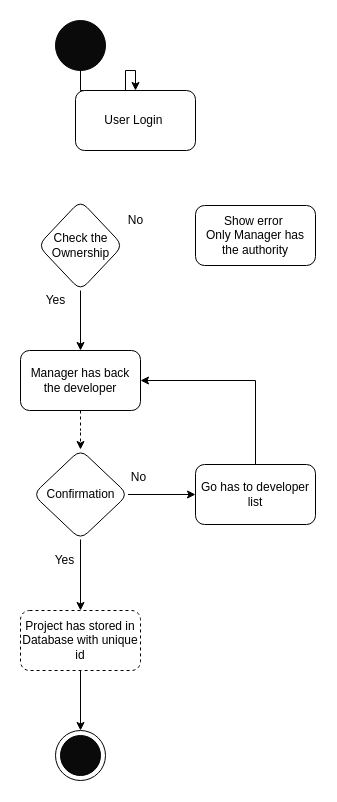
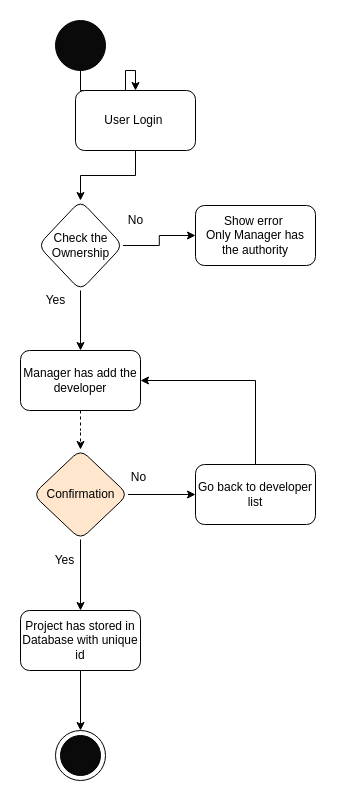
edge "User Login" -> "Check the Ownership": added
edge "Check the Ownership" -> "Show error Only Manager has the authority": added
node "Manager has back the developer": label "Manager has back the developer" -> "Manager has add the developer"
node "Confirmation": fillcolor #ffffff -> #ffe6cc
node "Go has to developer list": label "Go has to developer list" -> "Go back to developer list"
node "Project has stored in Database with unique id": style dashed -> solid
